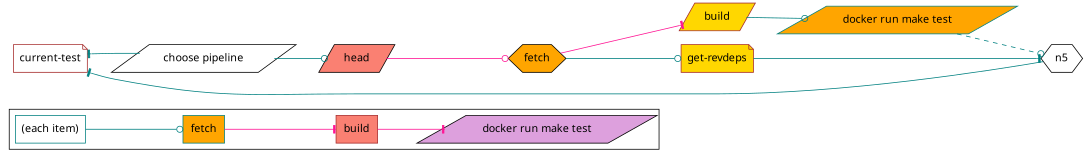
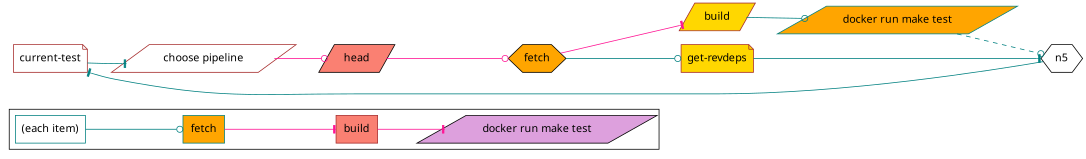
edge "choose pipeline" -> "current-test": reversed
node "choose pipeline": color black -> brown
edge "choose pipeline" -> "head": color teal -> deeppink
